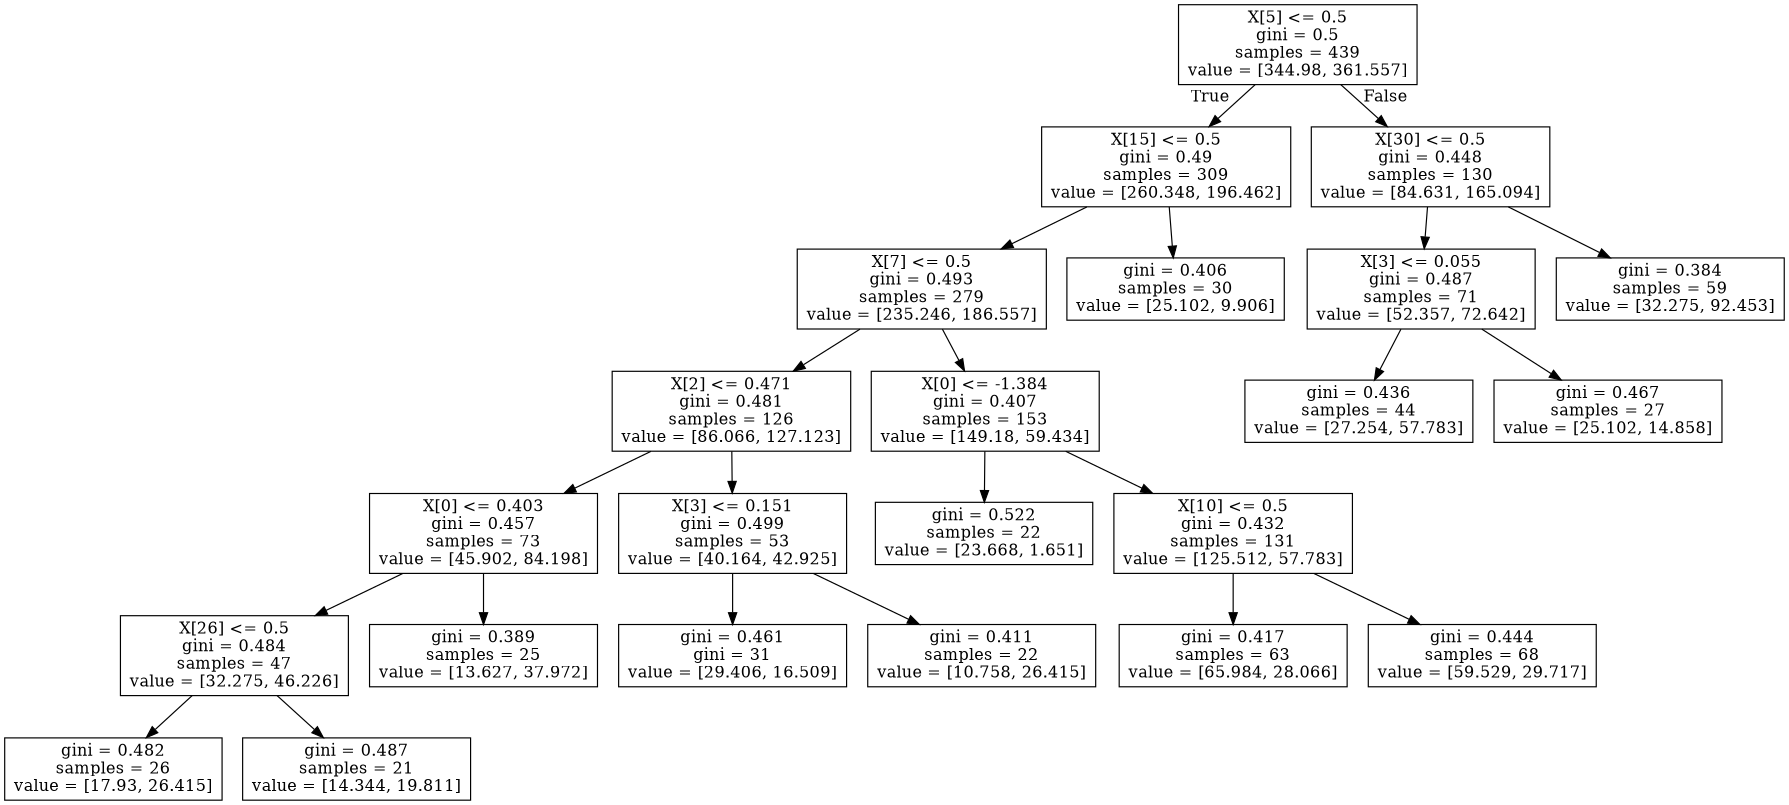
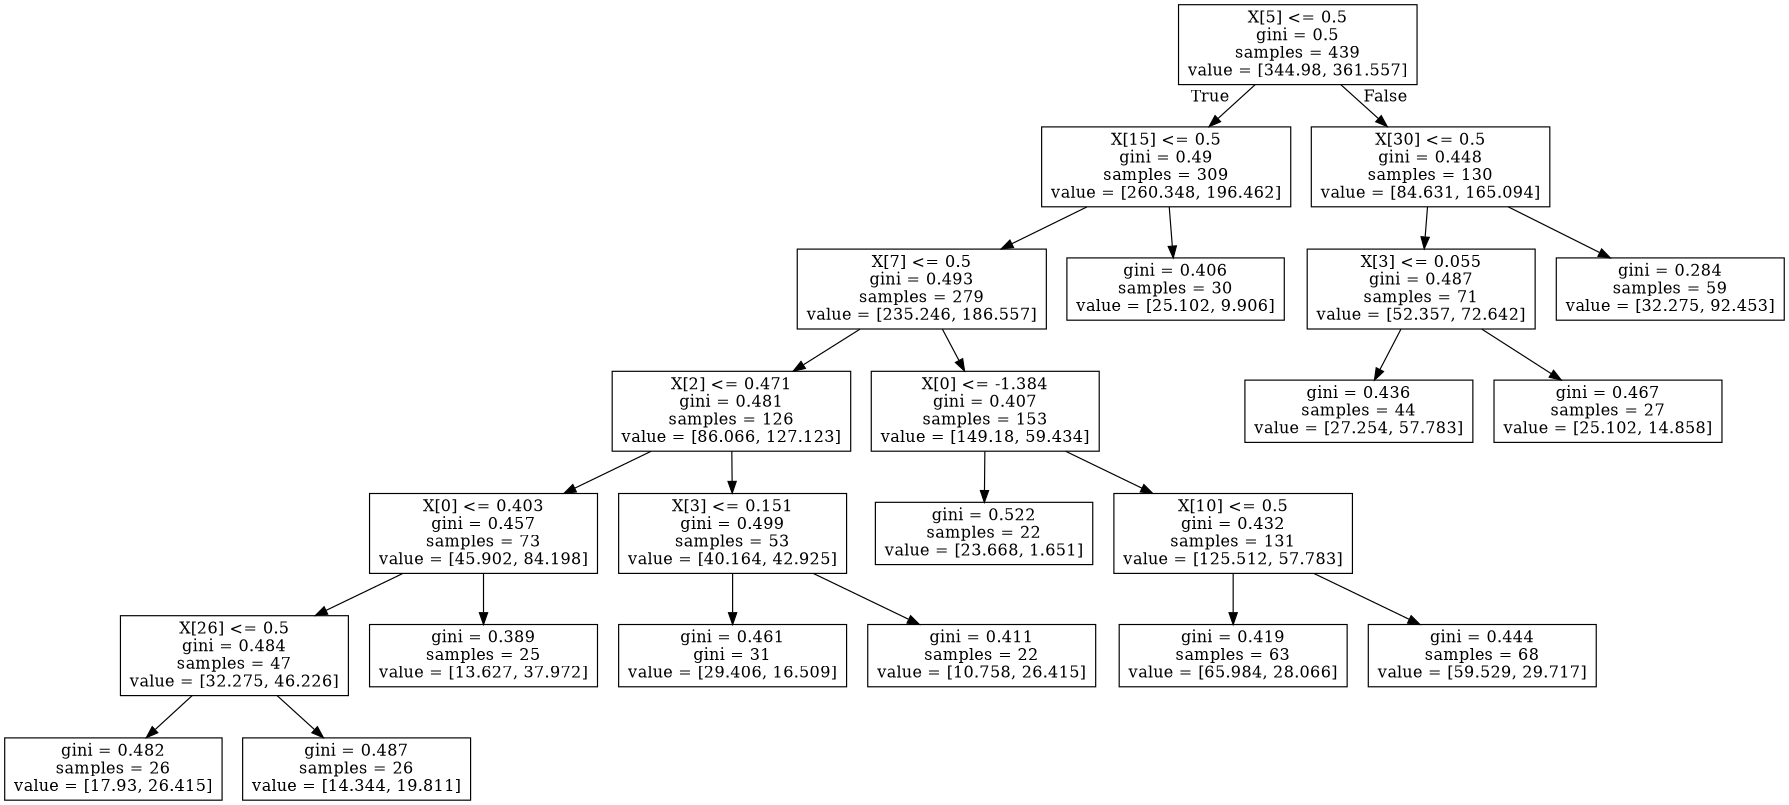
node "gini = 0.384 samples = 59 value = [32.275, 92.453]": label "gini = 0.384 samples = 59 value = [32.275, 92.453]" -> "gini = 0.284 samples = 59 value = [32.275, 92.453]"
node "gini = 0.417 samples = 63 value = [65.984, 28.066]": label "gini = 0.417 samples = 63 value = [65.984, 28.066]" -> "gini = 0.419 samples = 63 value = [65.984, 28.066]"
node "gini = 0.487 samples = 21 value = [14.344, 19.811]": label "gini = 0.487 samples = 21 value = [14.344, 19.811]" -> "gini = 0.487 samples = 26 value = [14.344, 19.811]"
